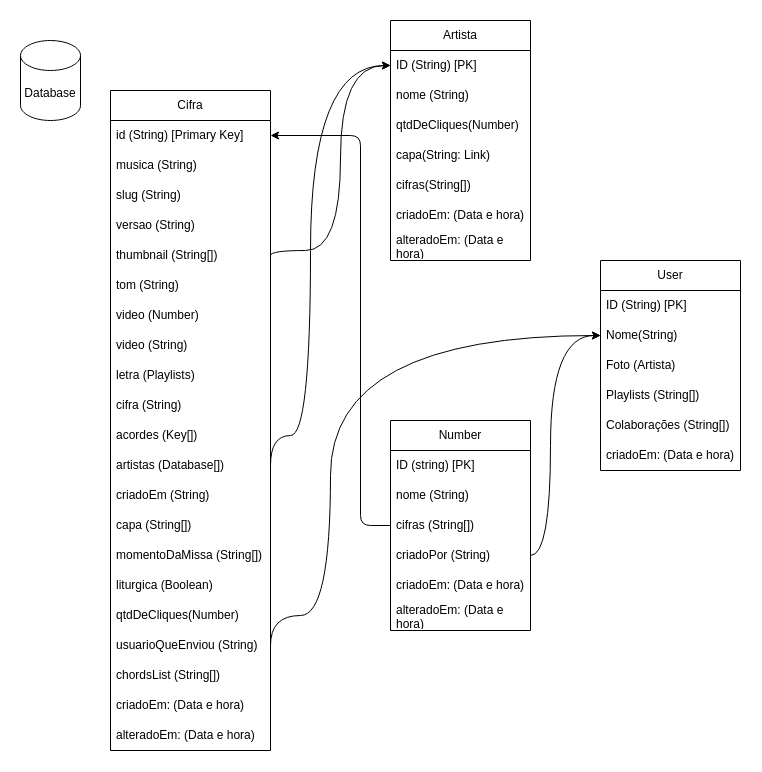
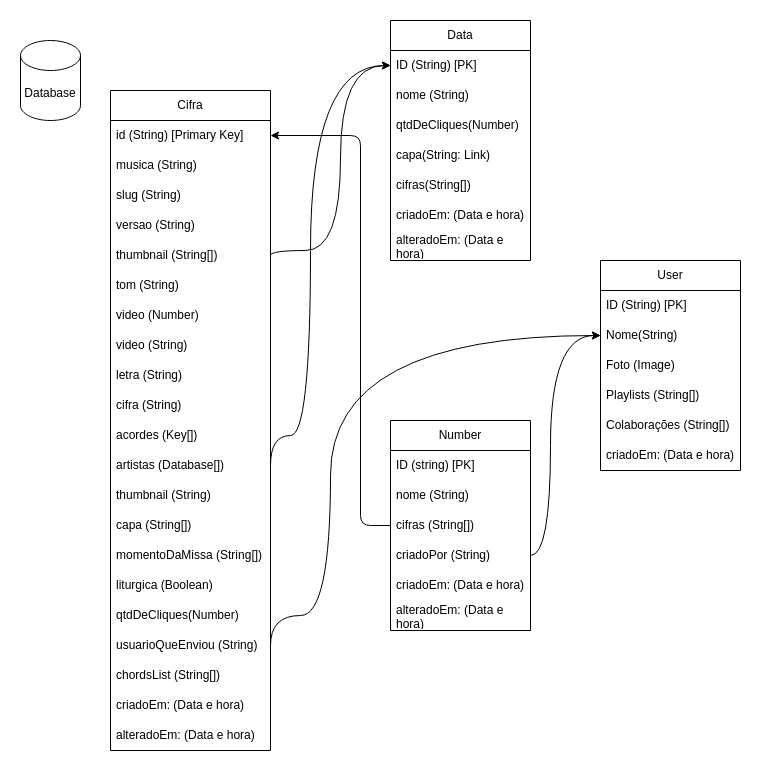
node "Artista": label "Artista" -> "Data"
node "Foto (Artista)": label "Foto (Artista)" -> "Foto (Image)"
node "letra (Playlists)": label "letra (Playlists)" -> "letra (String)"
node "criadoEm (String)": label "criadoEm (String)" -> "thumbnail (String)"
